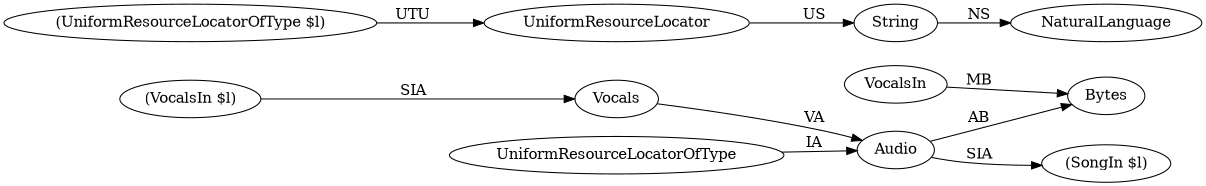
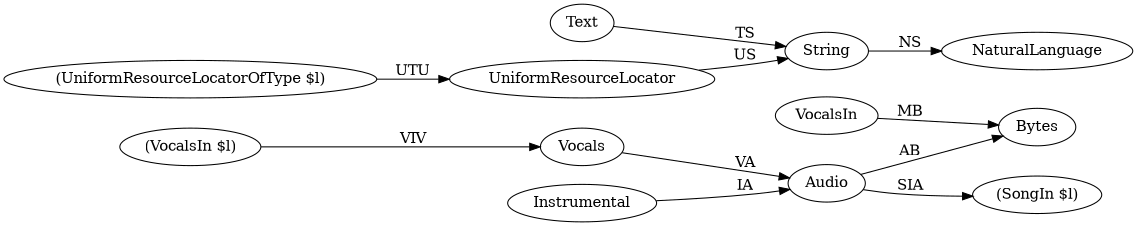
node "Text": added
edge "(VocalsIn $l)" -> "Vocals": label "SIA" -> "VIV"
node "UniformResourceLocatorOfType": label "UniformResourceLocatorOfType" -> "Instrumental"
